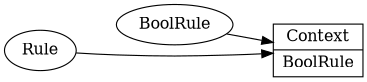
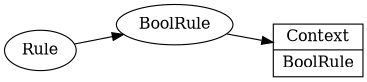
edge "Rule" -> "Context": now "Rule" -> "BoolRule"
